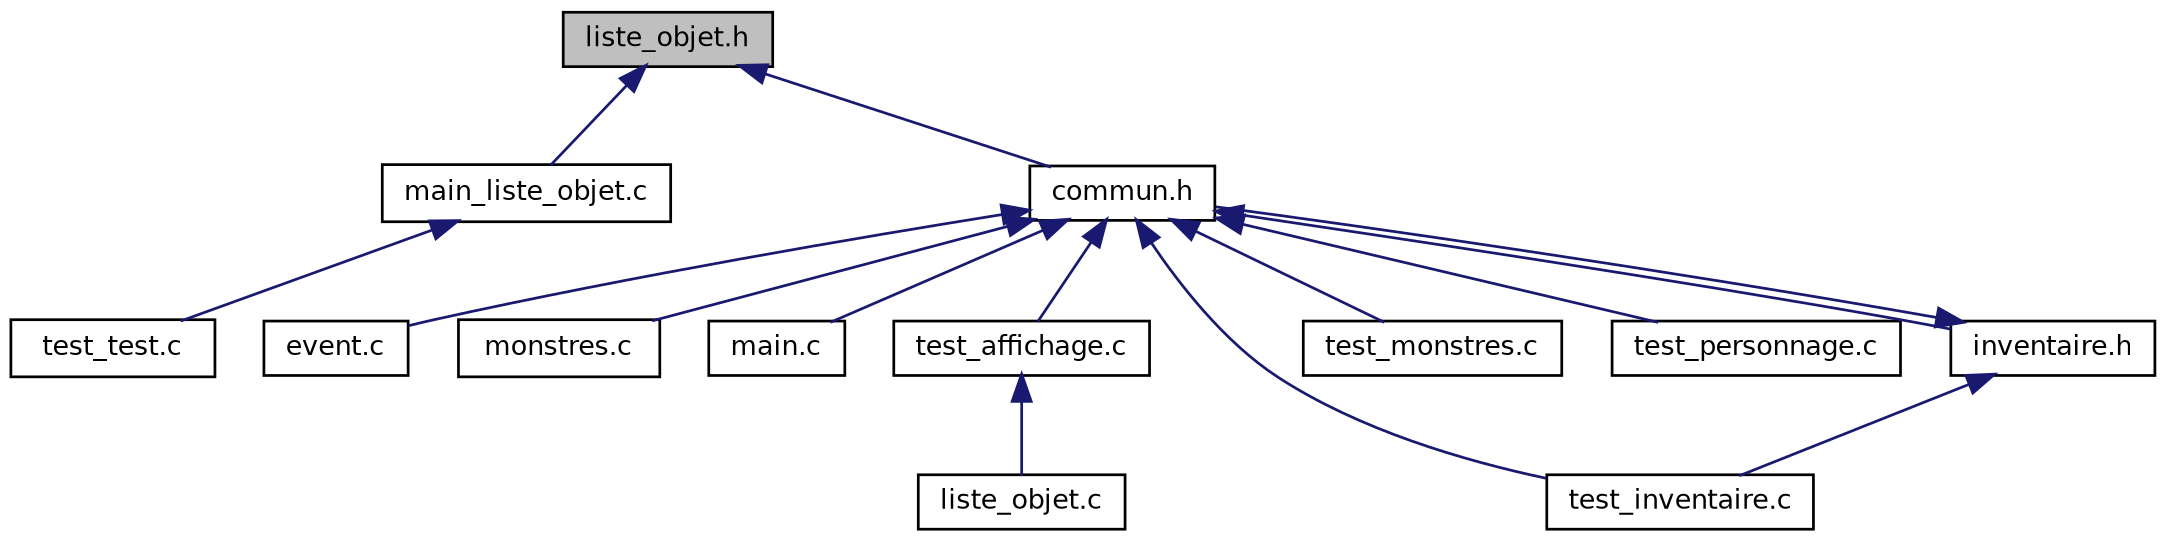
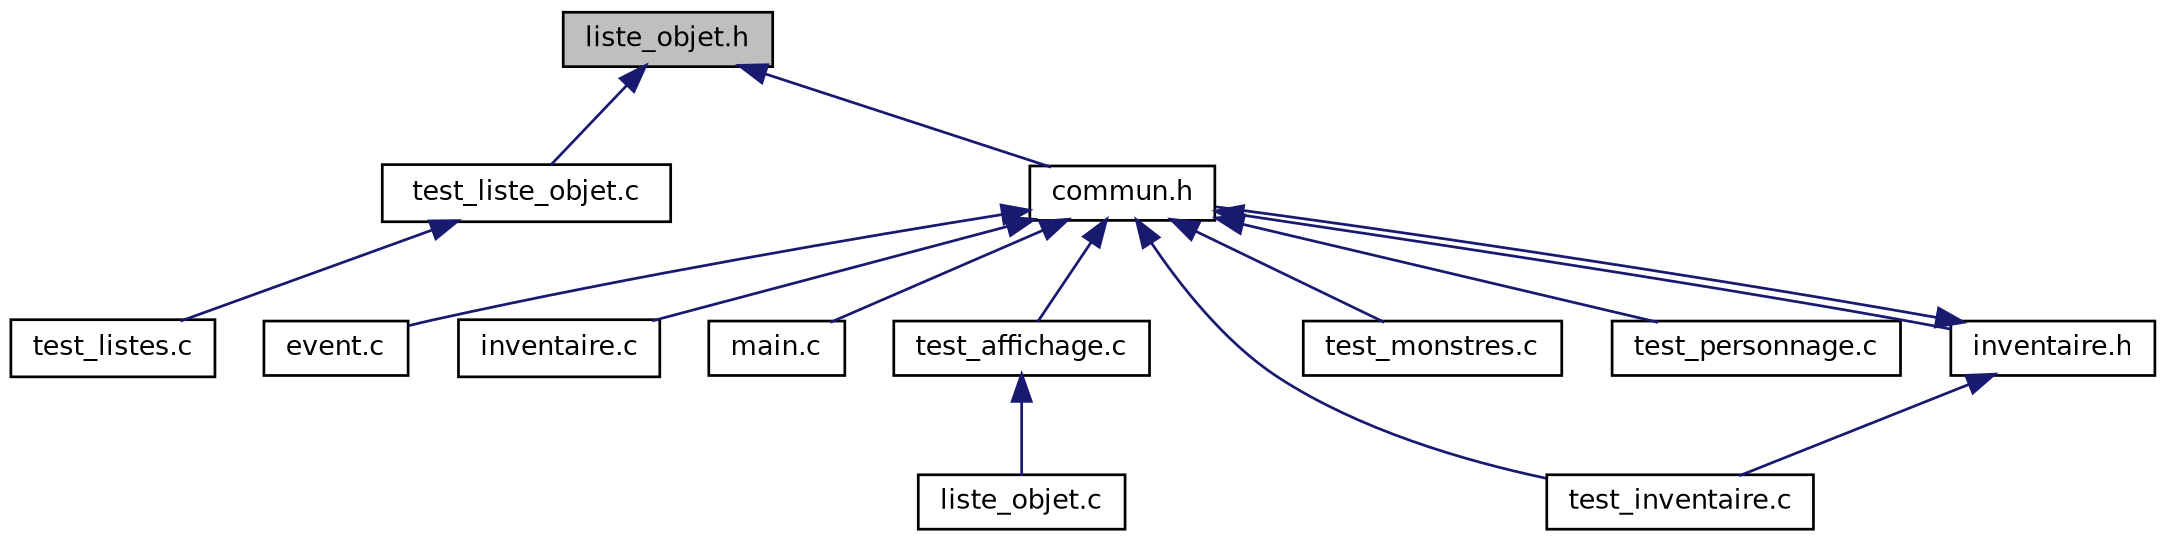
node "main_liste_objet.c": label "main_liste_objet.c" -> "test_liste_objet.c"
node "test_test.c": label "test_test.c" -> "test_listes.c"
node "monstres.c": label "monstres.c" -> "inventaire.c"
